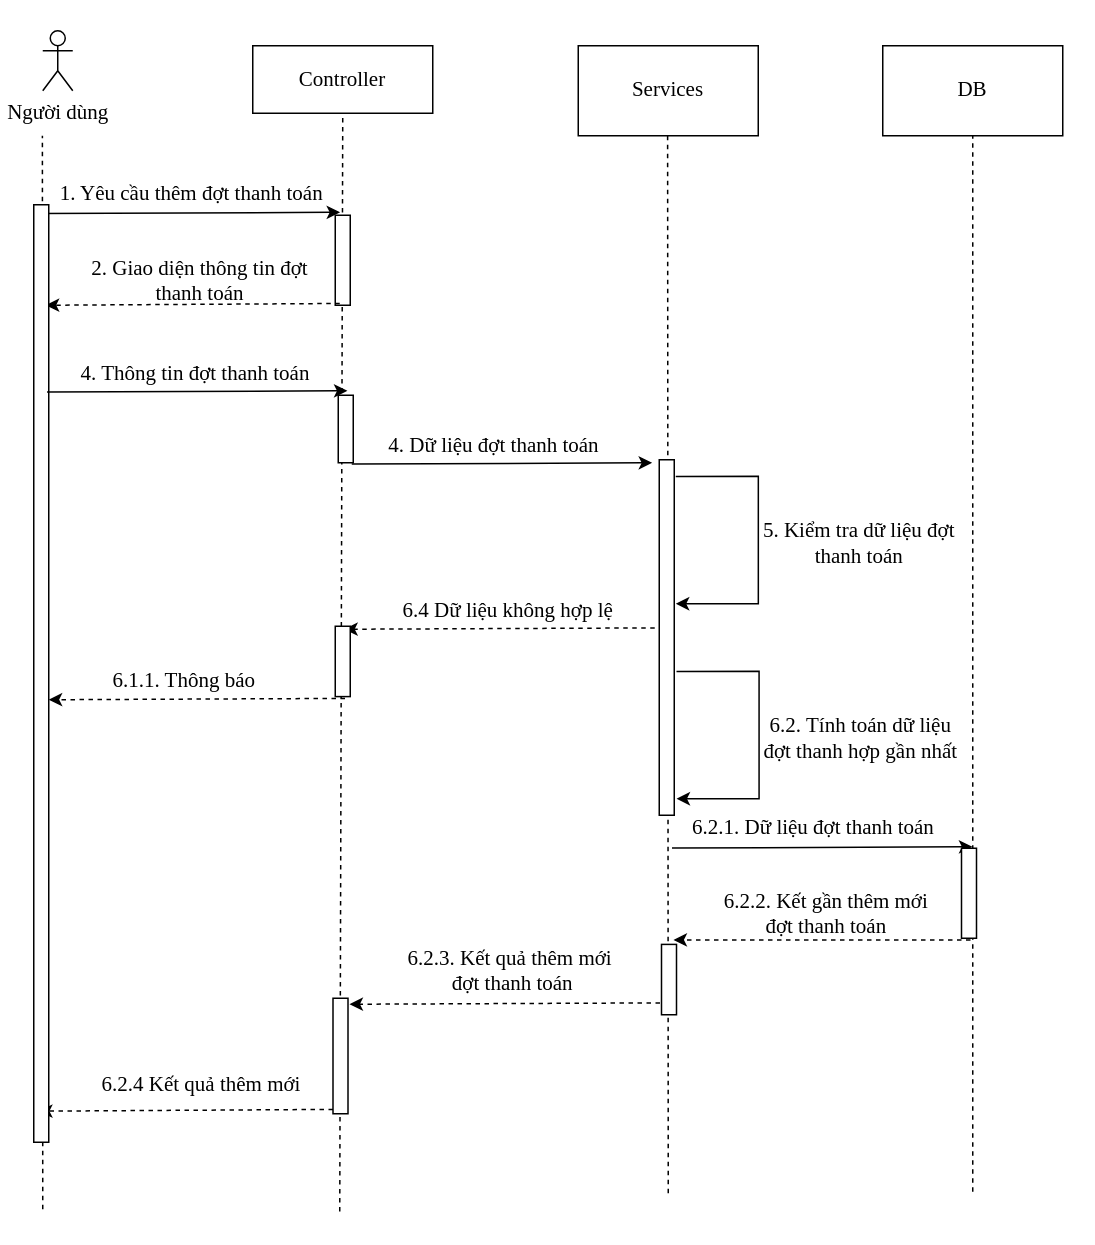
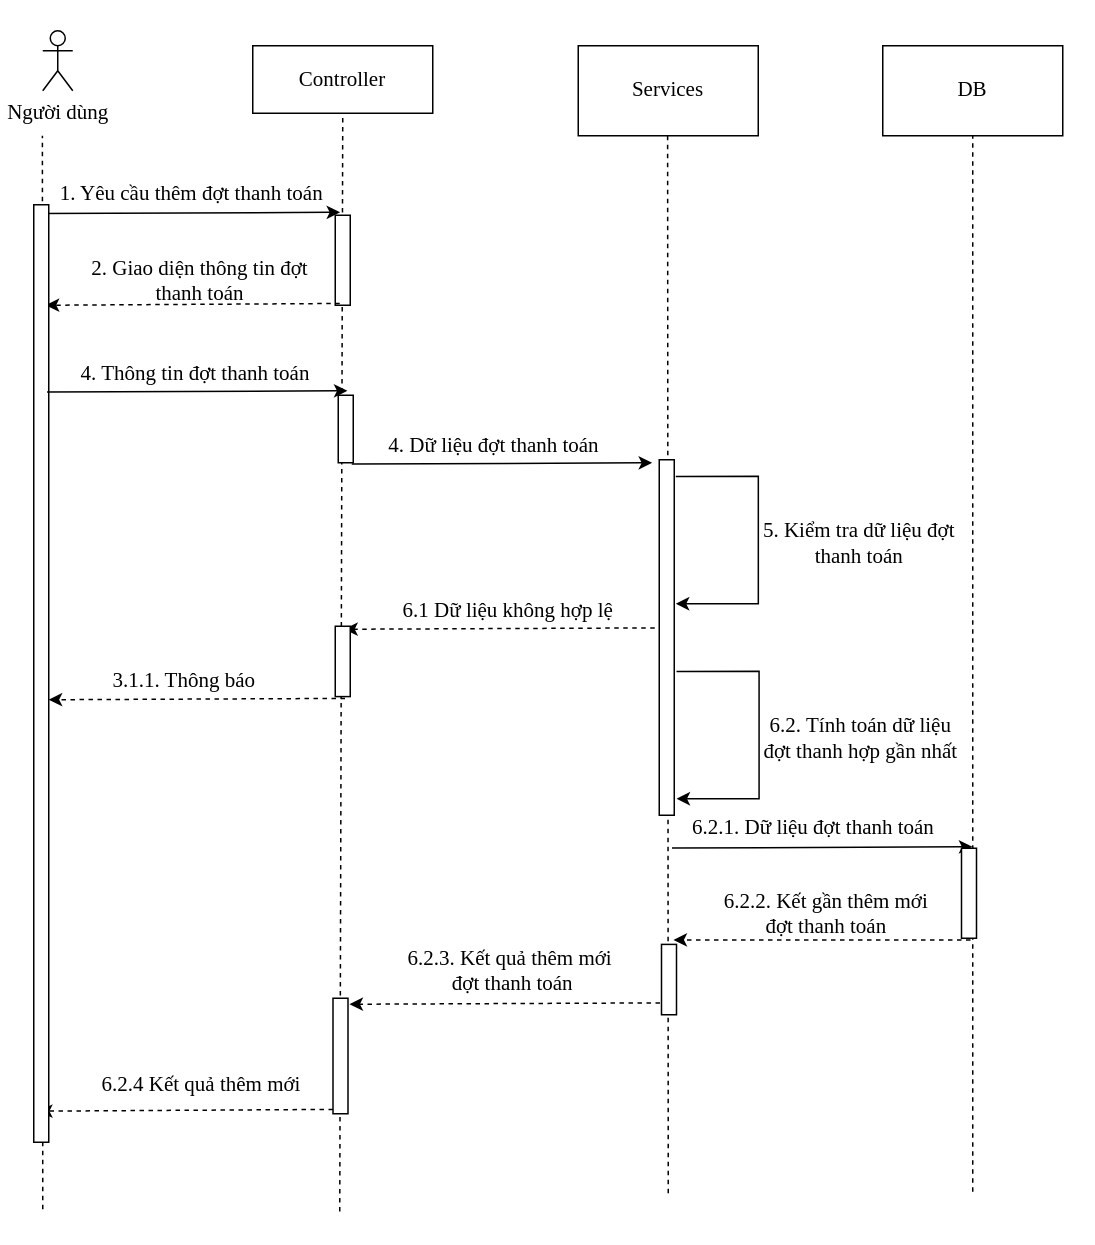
node "6.4 Dữ liệu không hợp lệ": label "6.4 Dữ liệu không hợp lệ" -> "6.1 Dữ liệu không hợp lệ"
node "6.1.1. Thông báo": label "6.1.1. Thông báo" -> "3.1.1. Thông báo"
